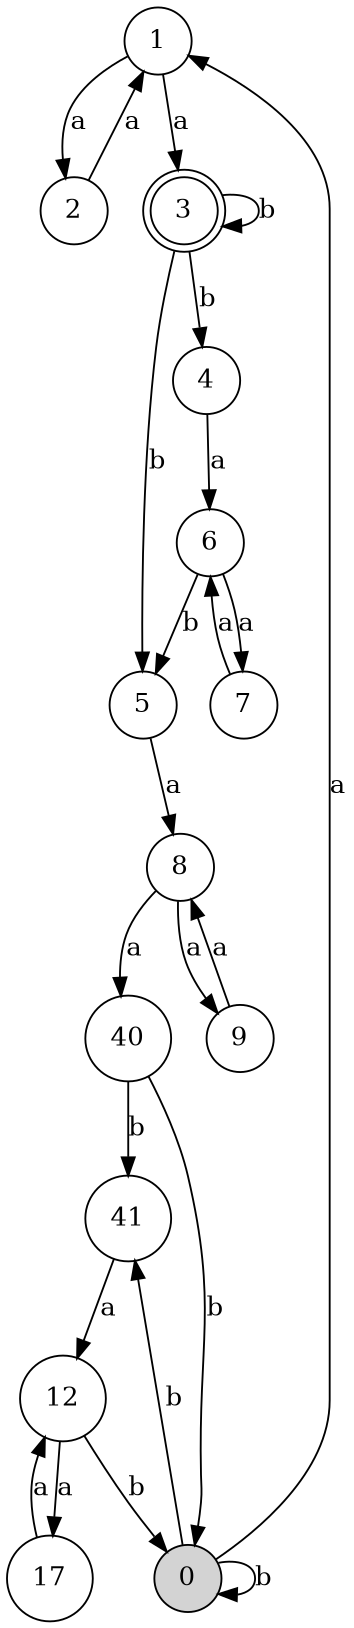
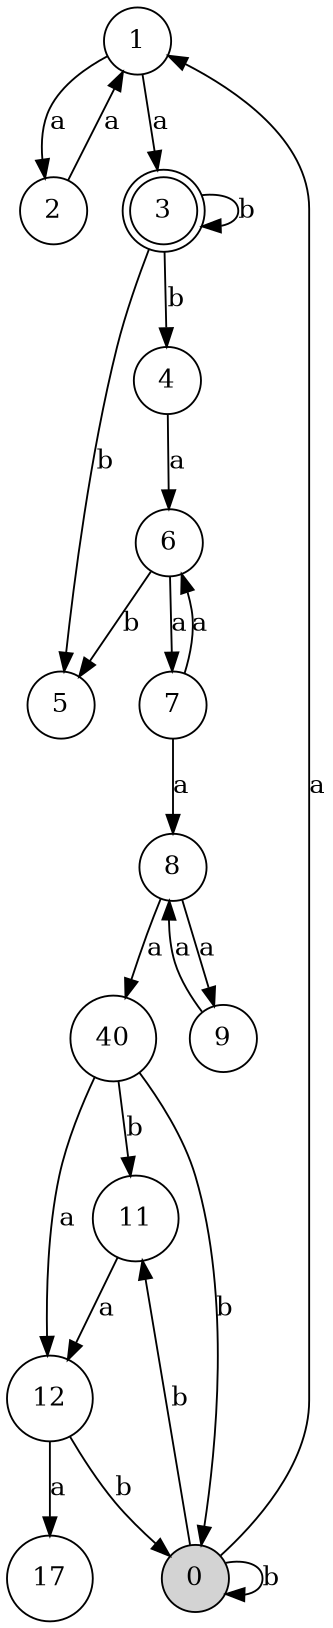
edge "5" -> "8": now "7" -> "8"
node "41": label "41" -> "11"
edge "17" -> "12": now "40" -> "12"
